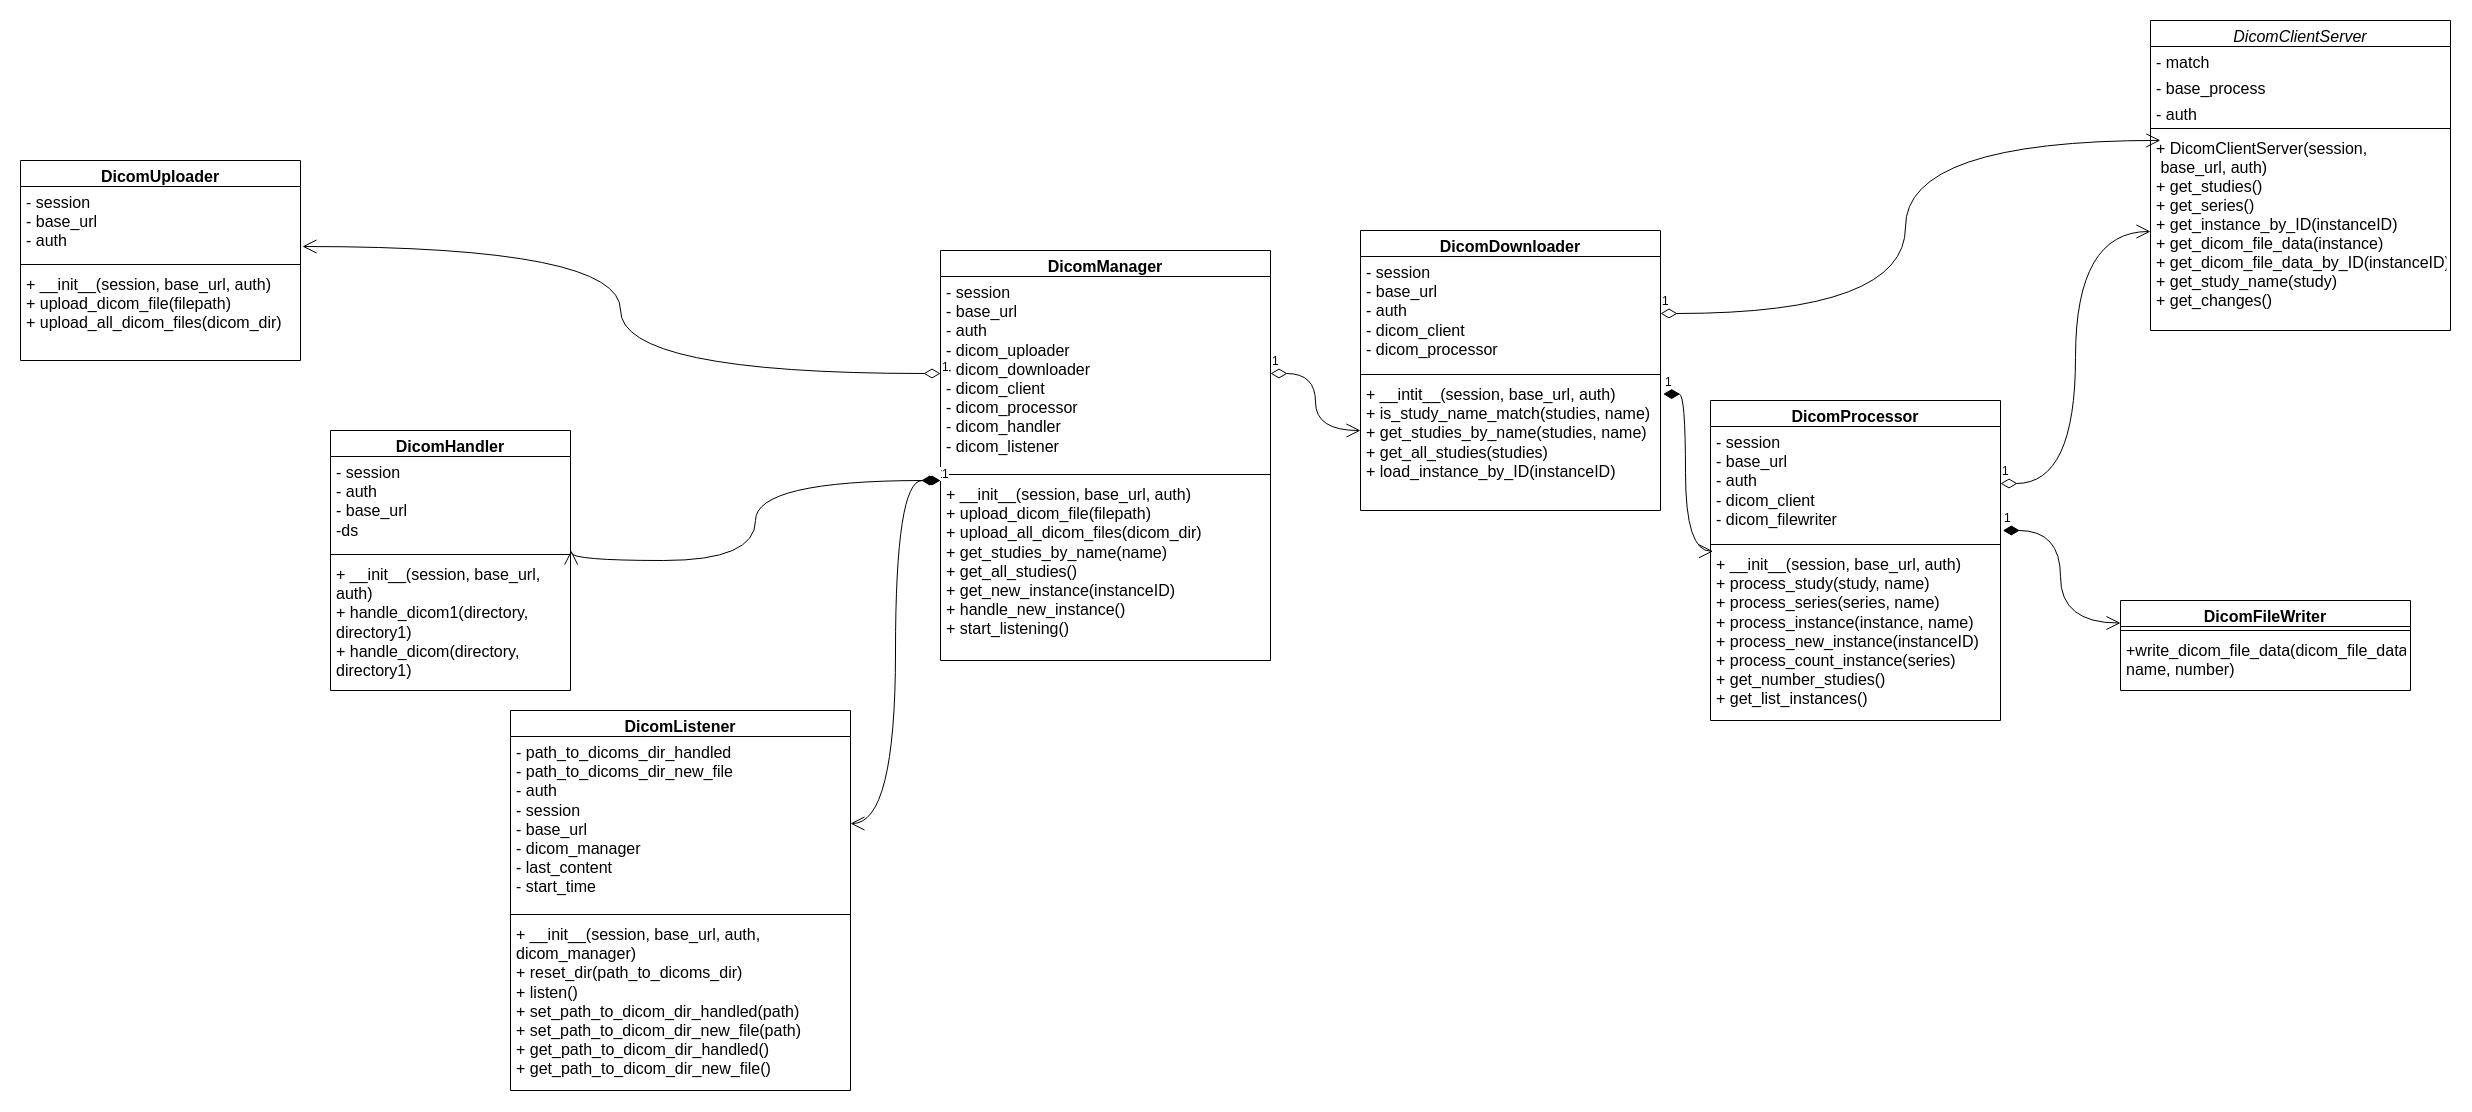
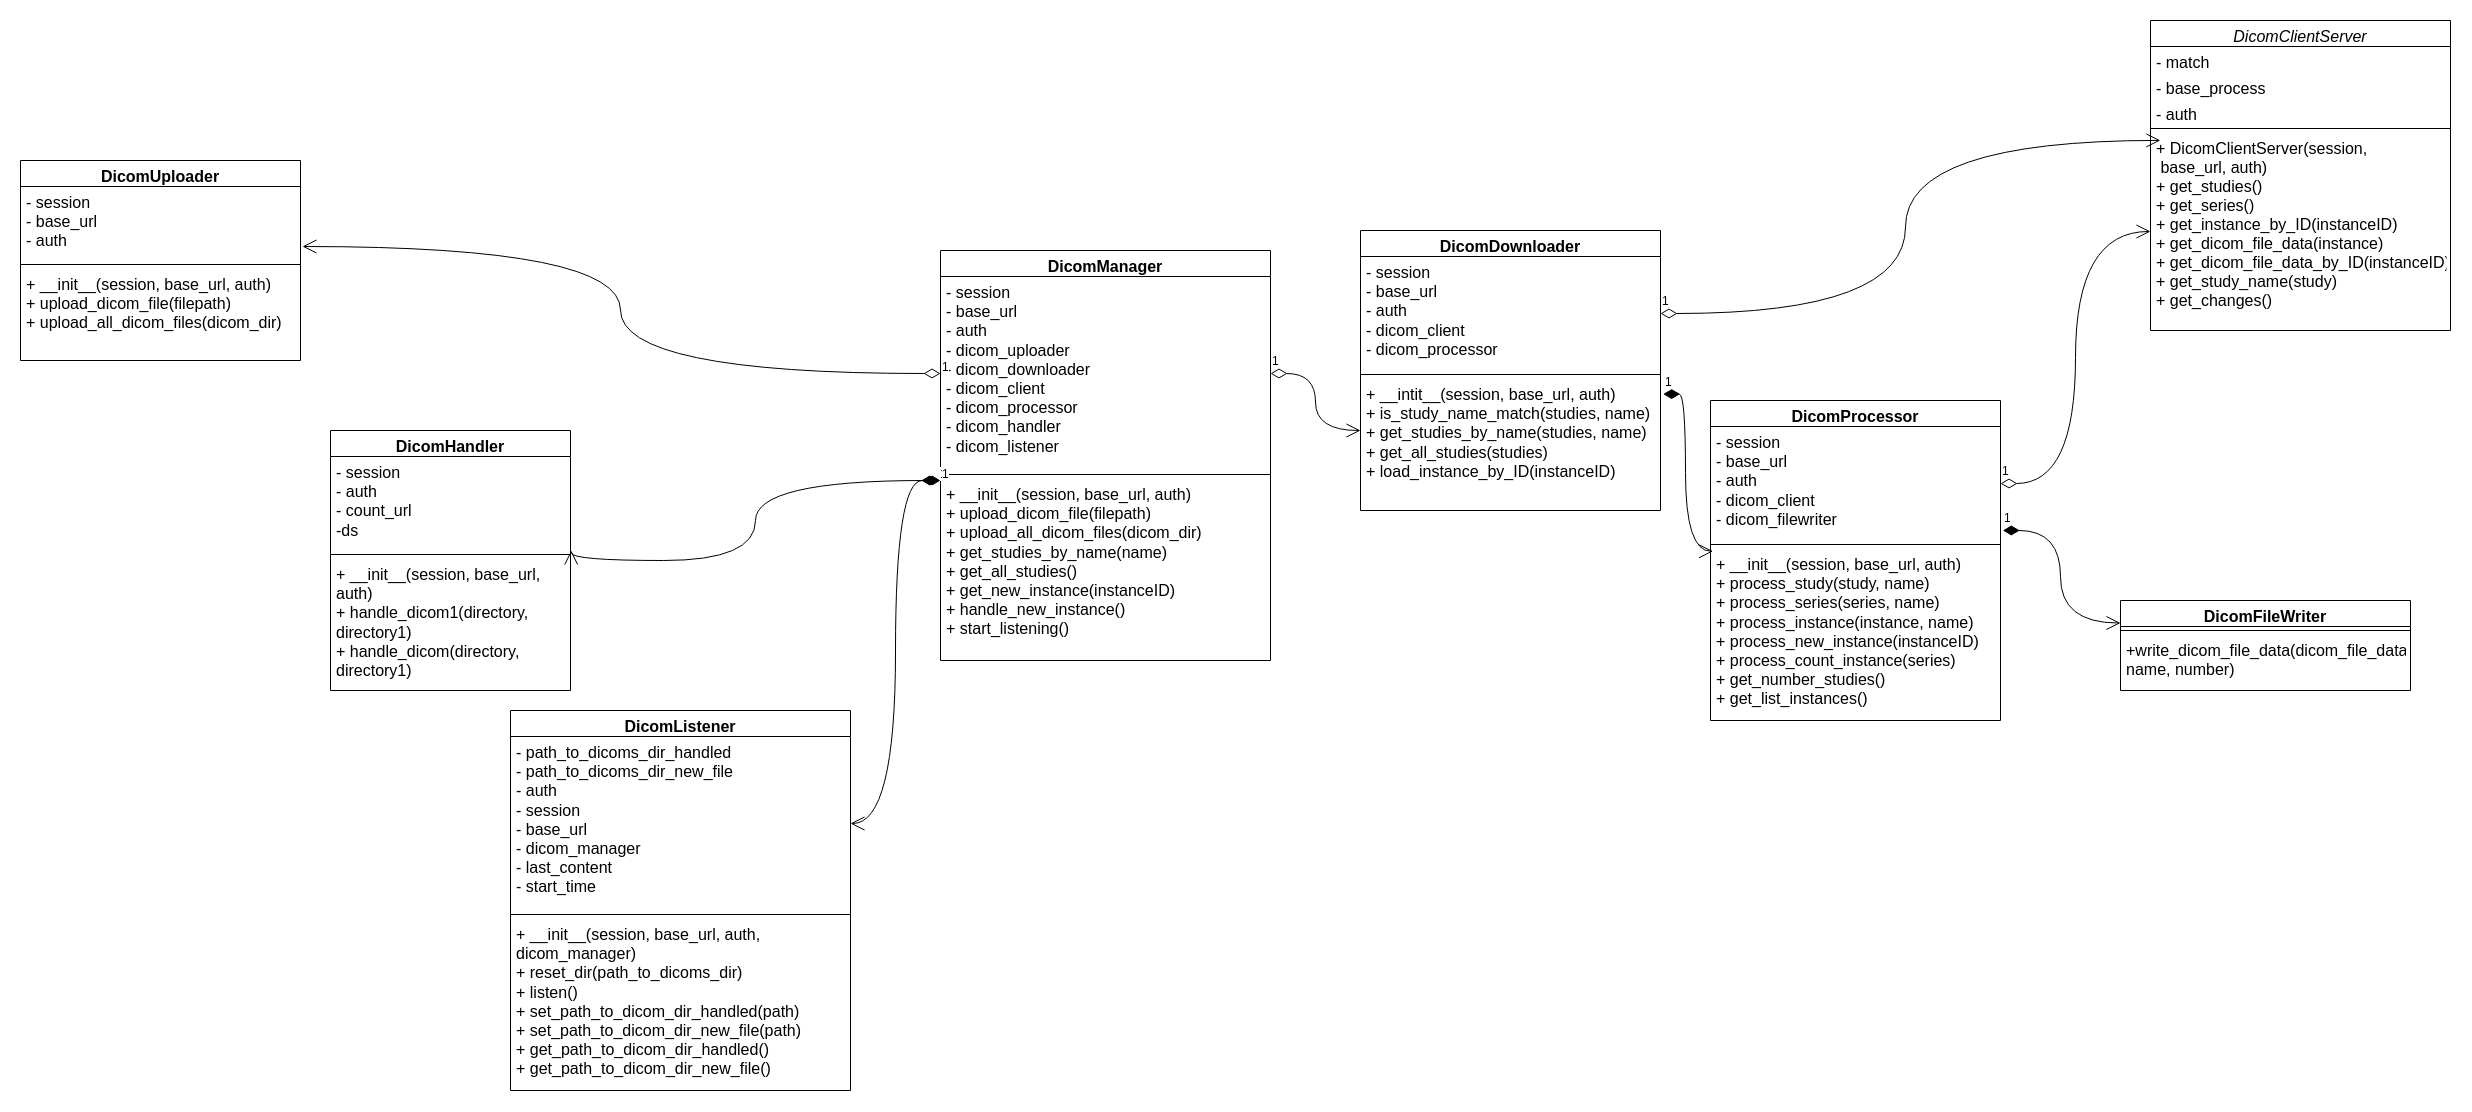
node "- session - auth - base_url -ds": label "- session - auth - base_url -ds" -> "- session - auth - count_url -ds"
